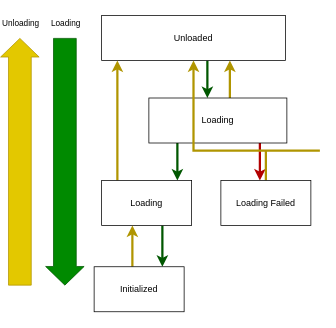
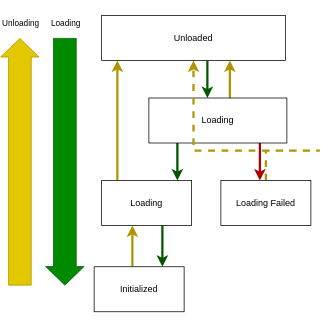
edge "Loading Failed" -> "Unloaded": style solid -> dashed
